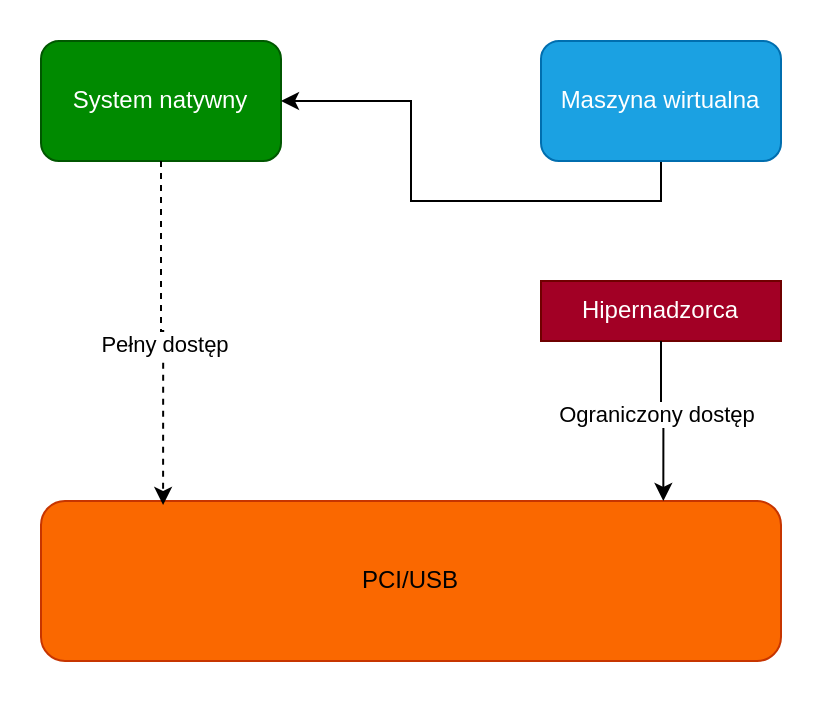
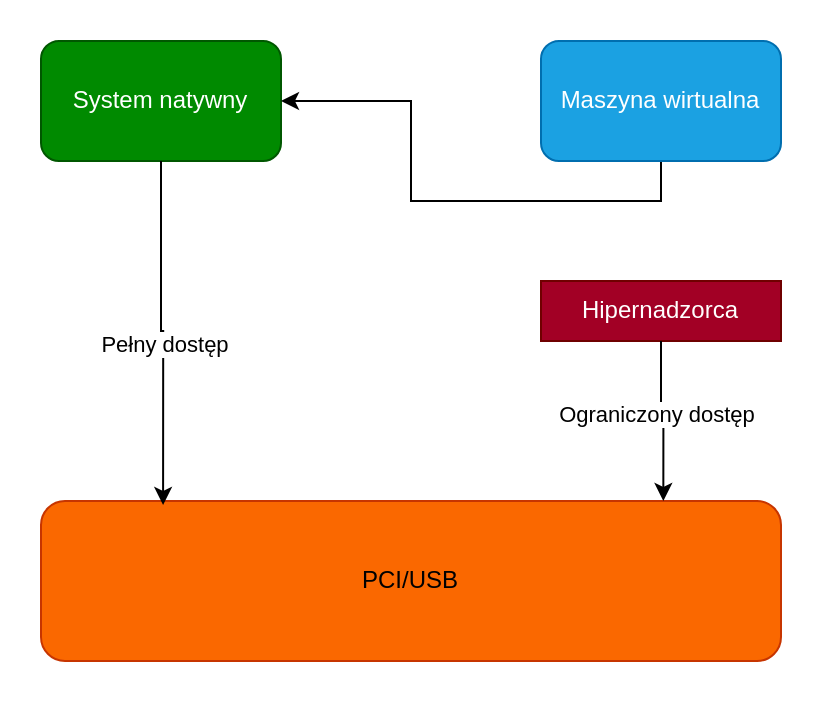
edge "System natywny" -> "PCI/USB": style dashed -> solid
